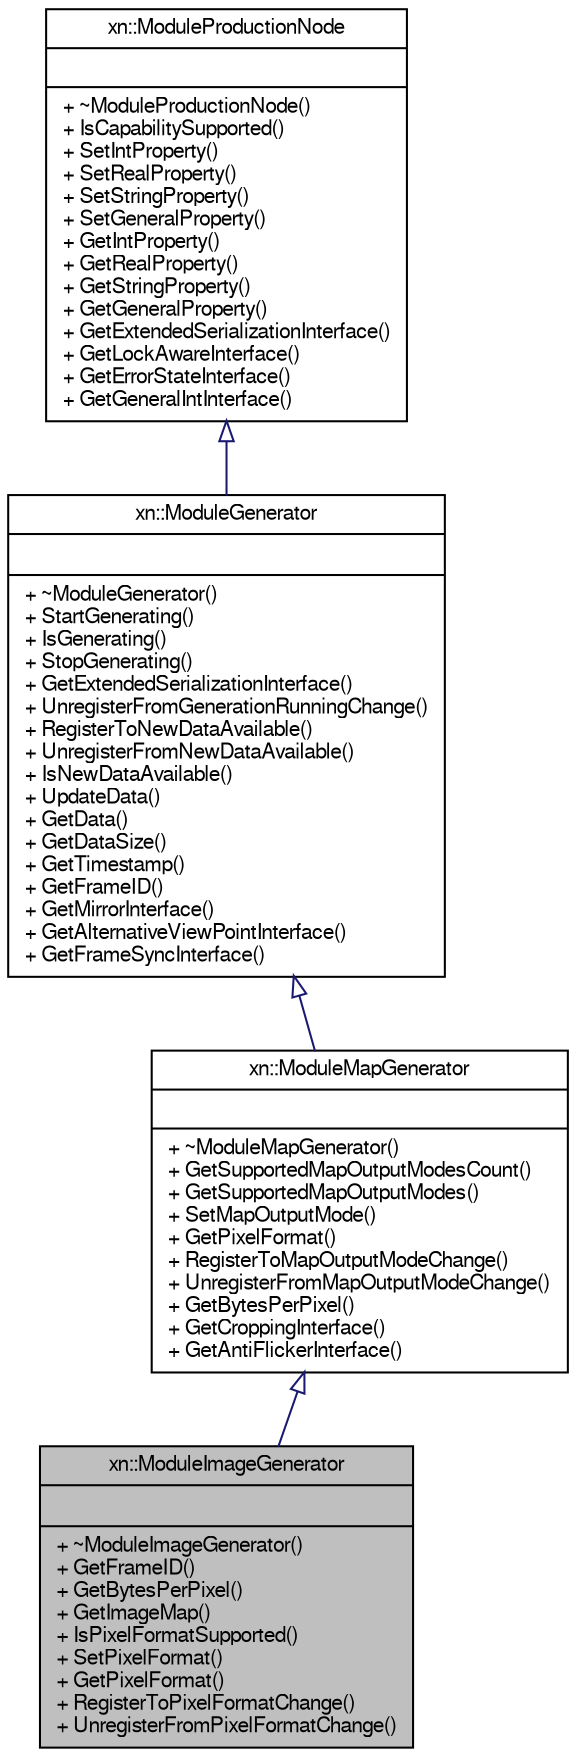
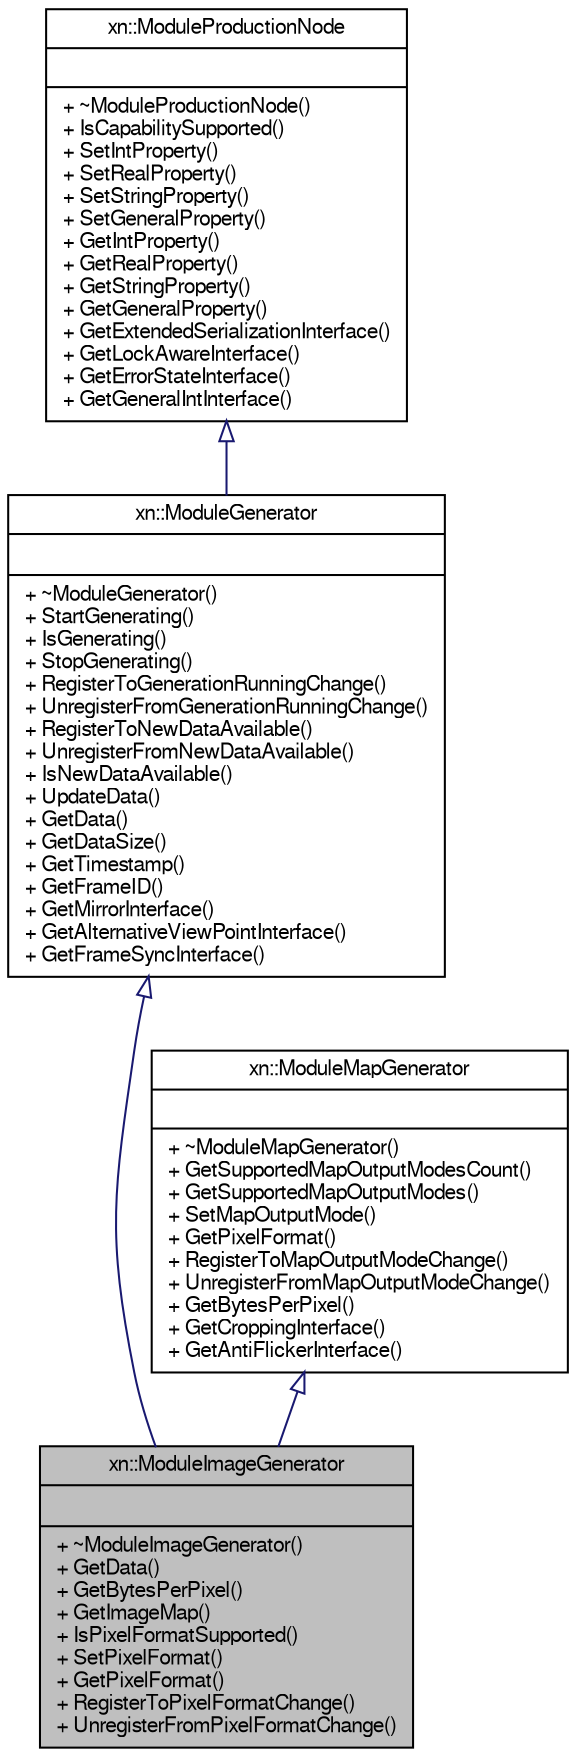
node "xn::ModuleGenerator": text "+ GetExtendedSerializationInterface()" -> "+ RegisterToGenerationRunningChange()"
edge "xn::ModuleMapGenerator" -> "xn::ModuleGenerator": now "xn::ModuleImageGenerator" -> "xn::ModuleGenerator"
node "xn::ModuleImageGenerator": text "+ GetFrameID()" -> "+ GetData()"
